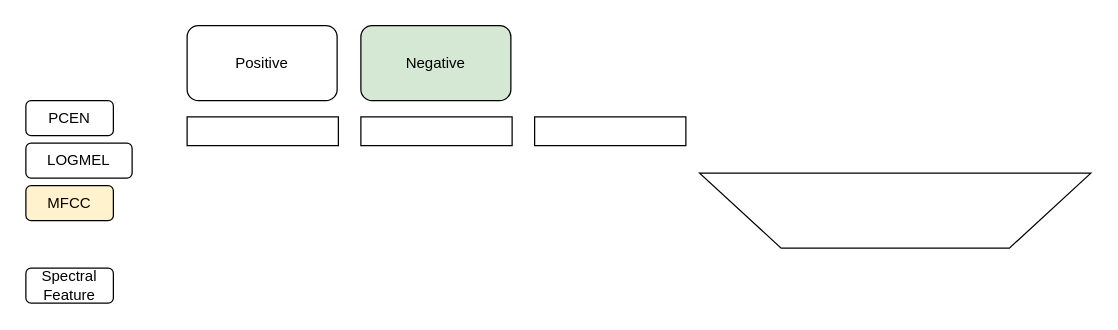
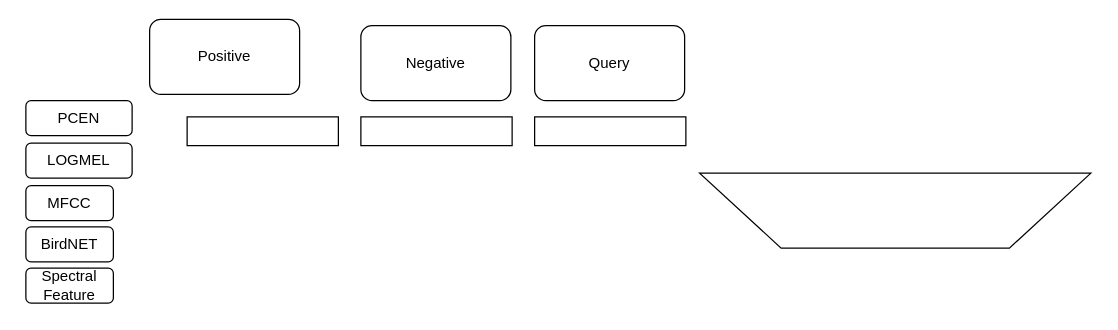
node "Positive": moved (262, 63) -> (224, 57)
node "Negative": fillcolor #d5e8d4 -> #ffffff
node "Query": added
node "PCEN": size 88x35 -> 106x35
node "MFCC": fillcolor #fff2cc -> #ffffff
node "BirdNET": added
